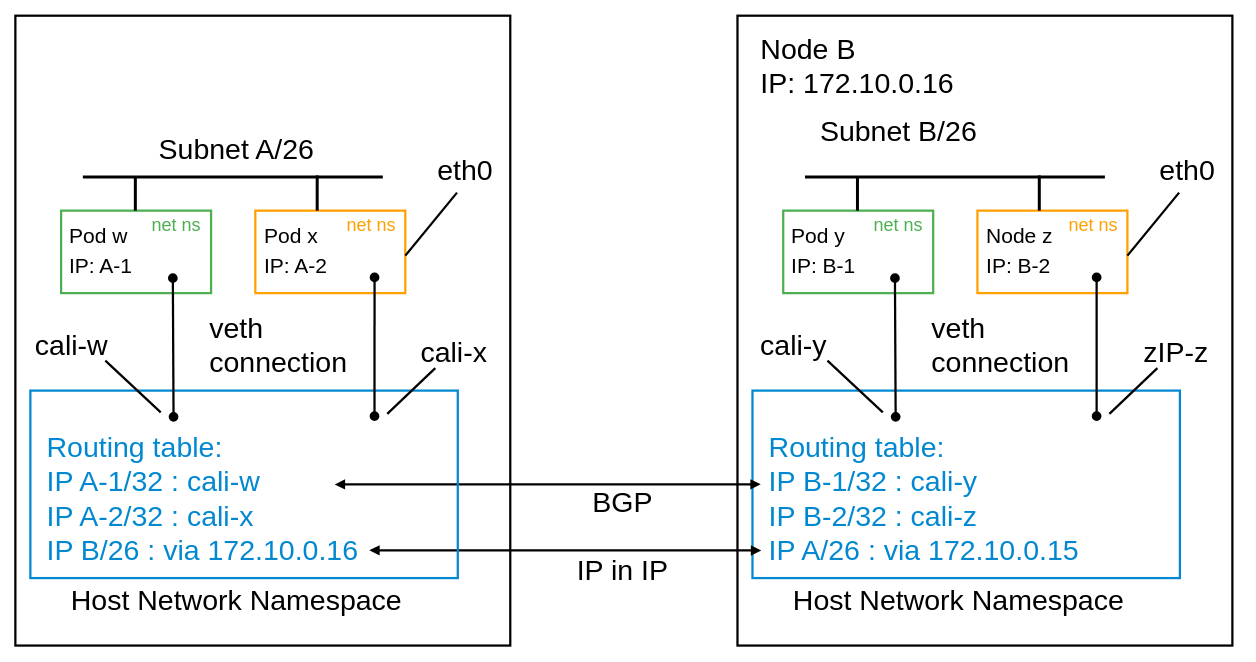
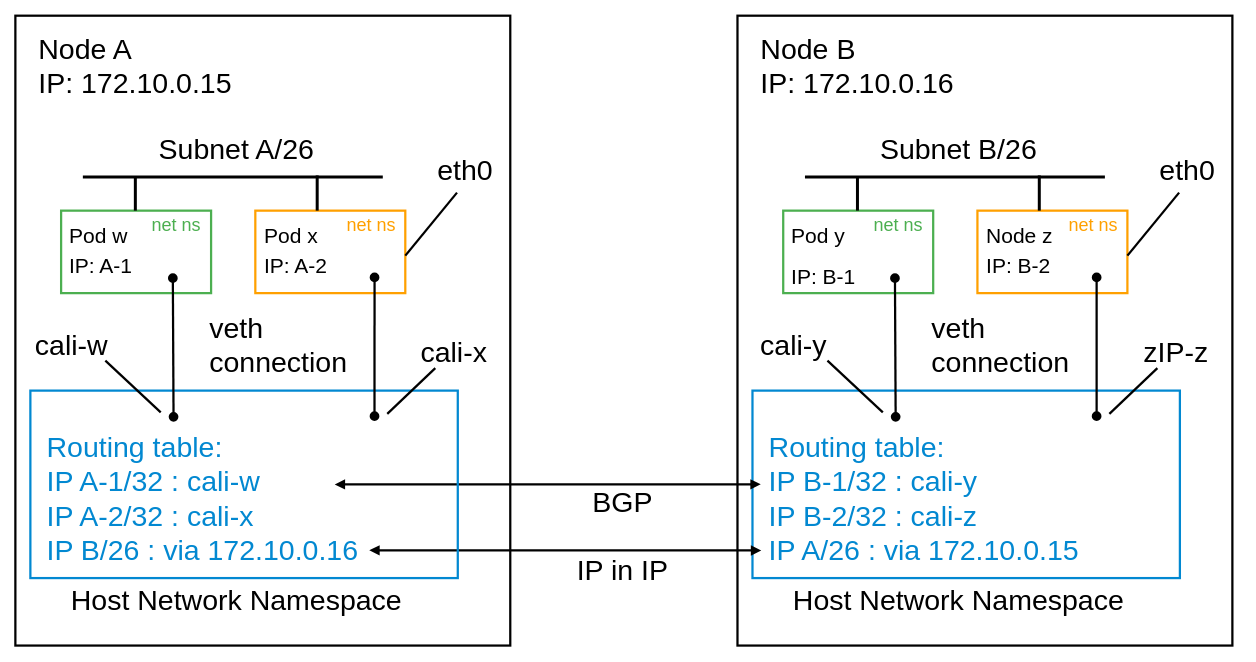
node "Node A IP: 172.10.0.15": added
node "Subnet B/26": moved (899, 131) -> (959, 150)
node "IP: B-1": moved (828, 263) -> (828, 274)
